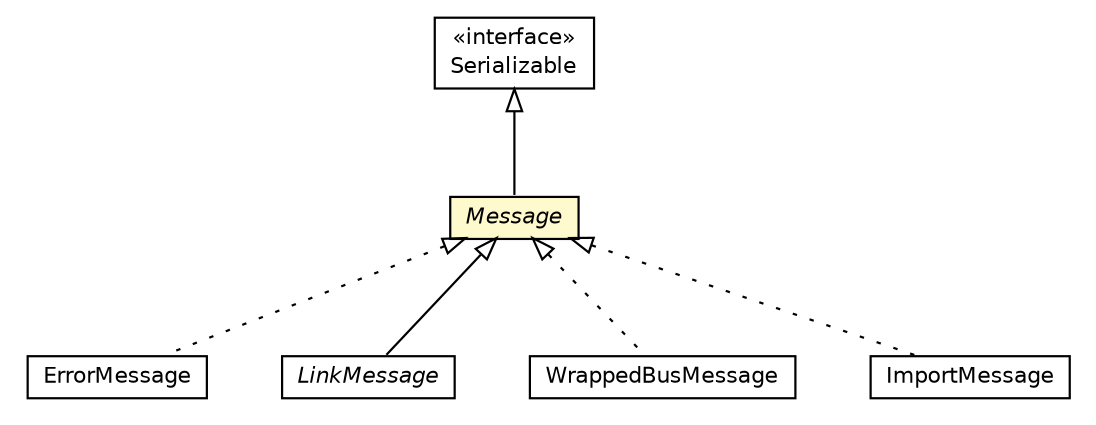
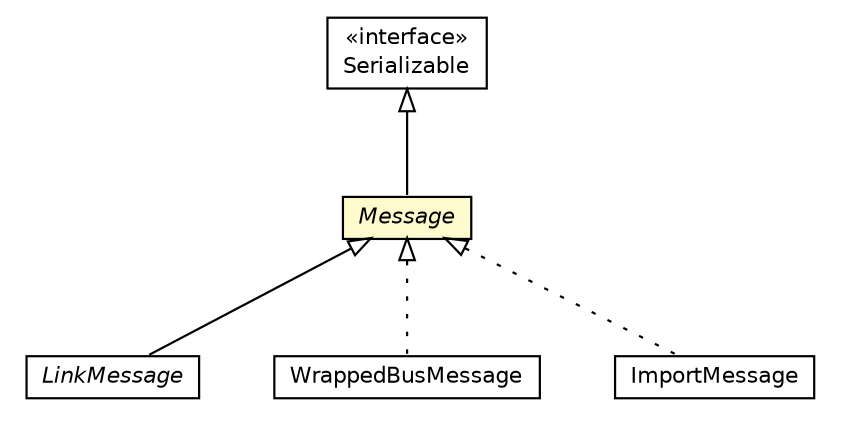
node "ErrorMessage": removed
